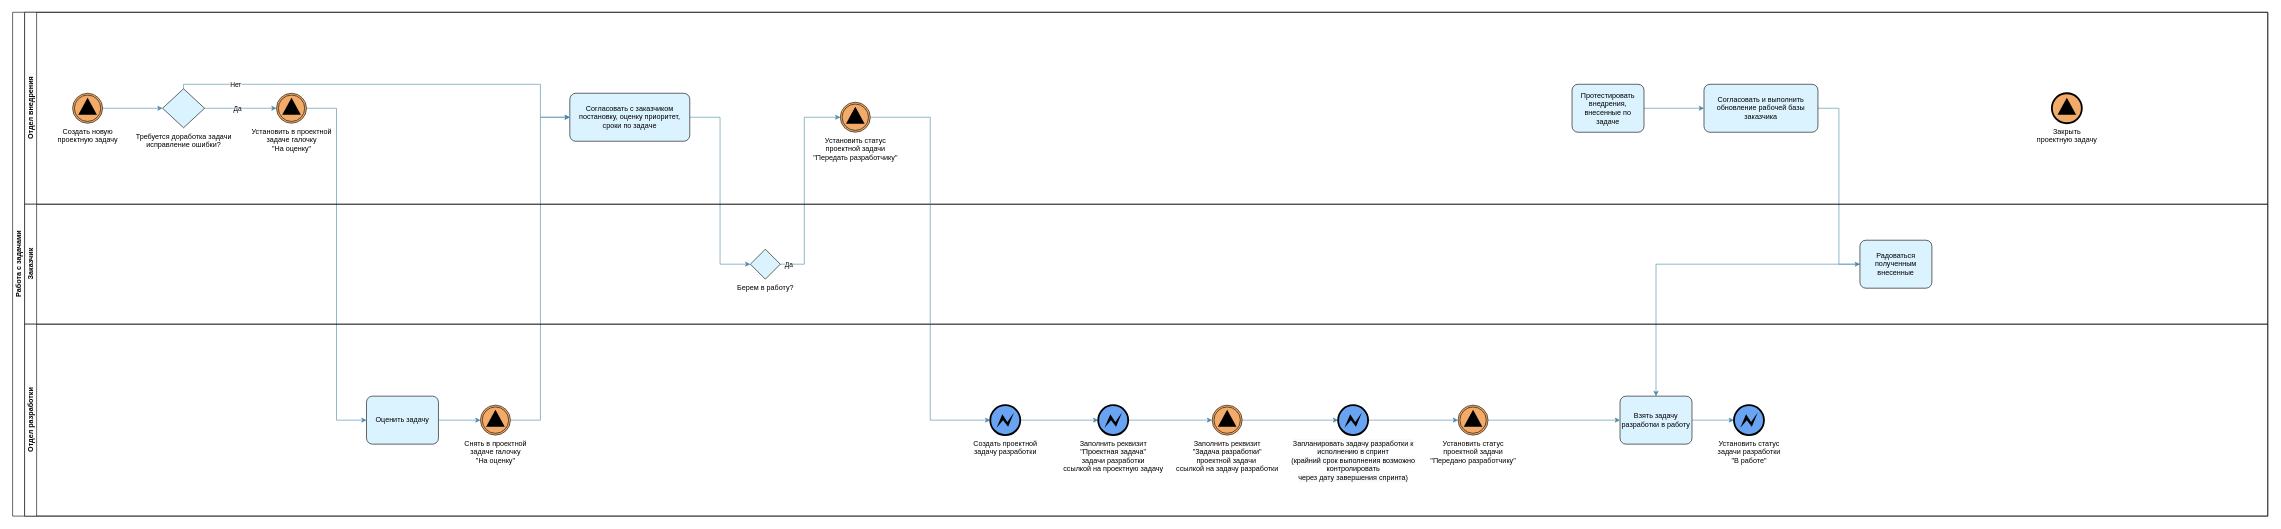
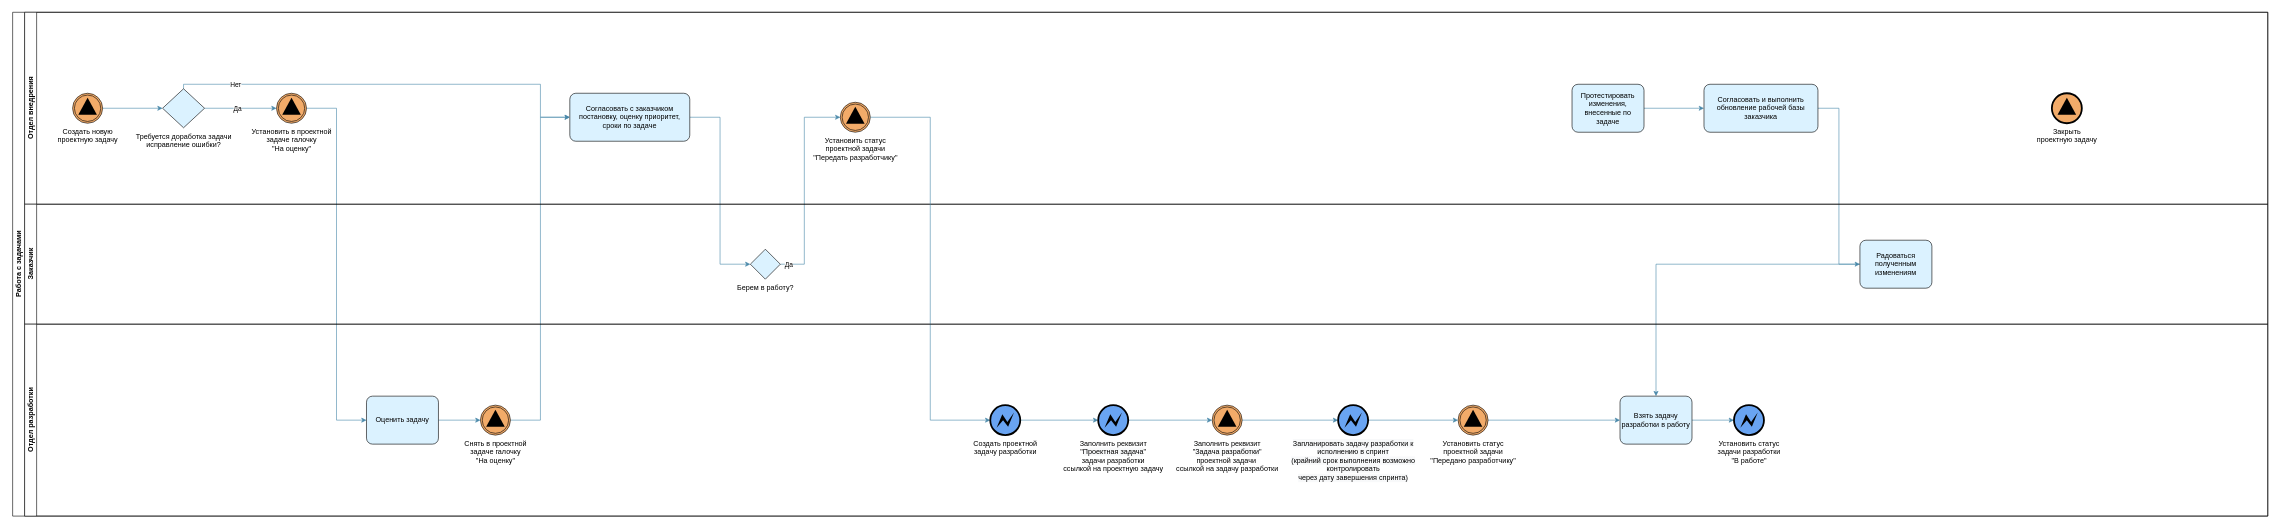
node "Протестировать внедрения, внесенные по задаче": label "Протестировать внедрения, внесенные по задаче" -> "Протестировать изменения, внесенные по задаче"
node "Радоваться полученным внесенные": label "Радоваться полученным внесенные" -> "Радоваться полученным изменениям"
